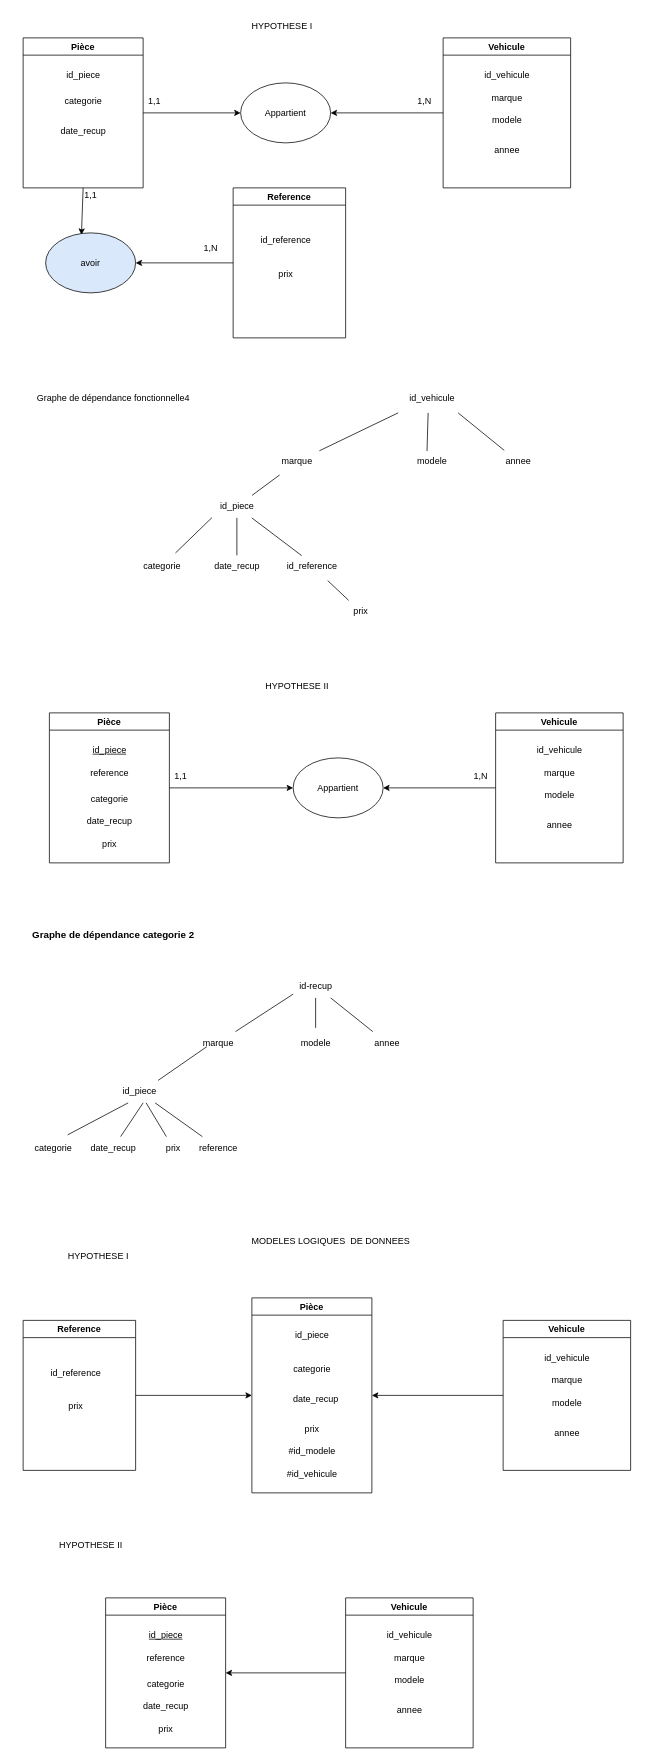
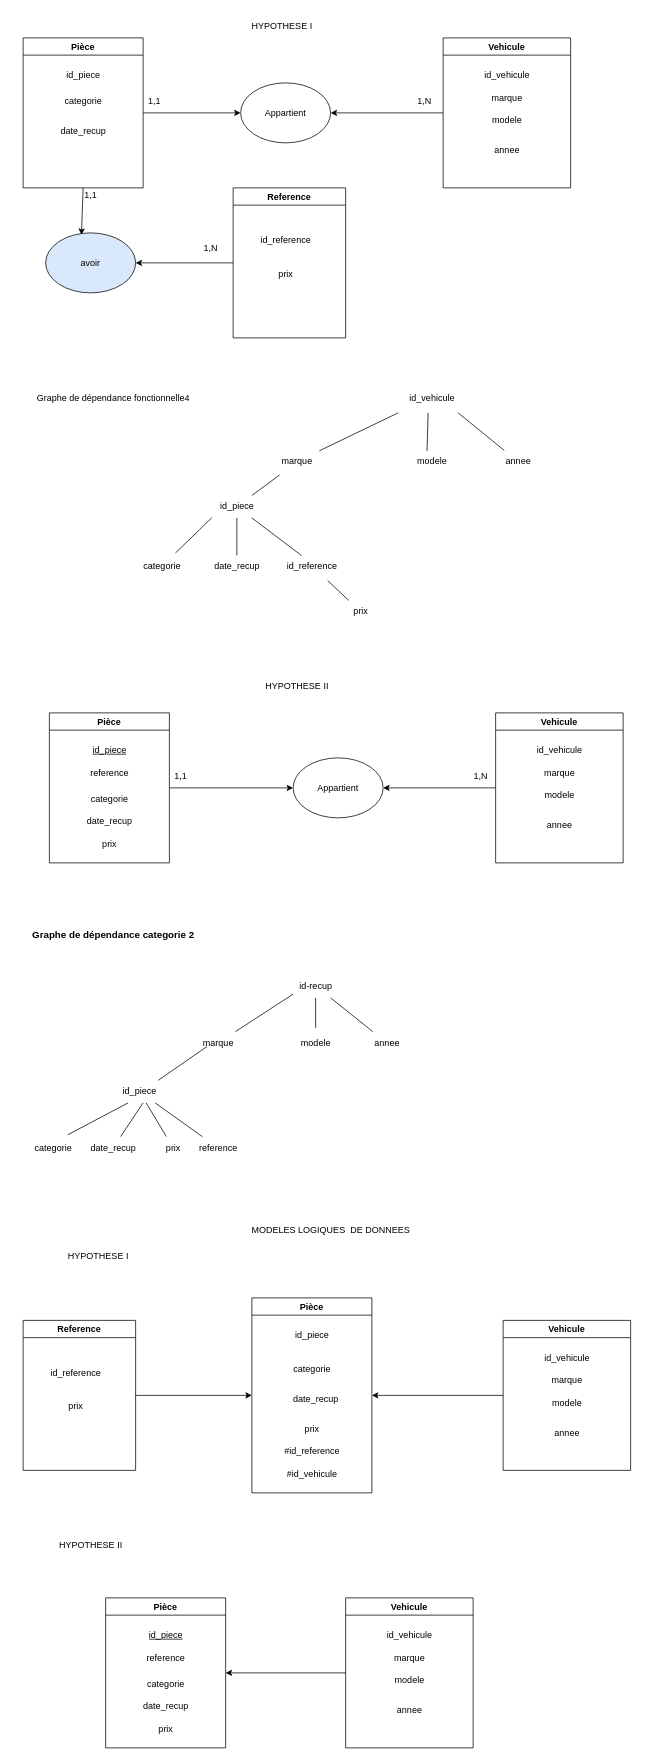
node "MODELES LOGIQUES DE DONNEES": moved (330, 1242) -> (330, 1230)
node "#id_modele": label "#id_modele" -> "#id_reference"
